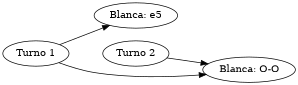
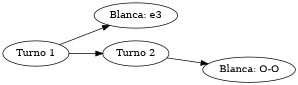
node "Blanca: e5": label "Blanca: e5" -> "Blanca: e3"
edge "Turno 1" -> "Blanca: O-O": now "Turno 1" -> "Turno 2"
